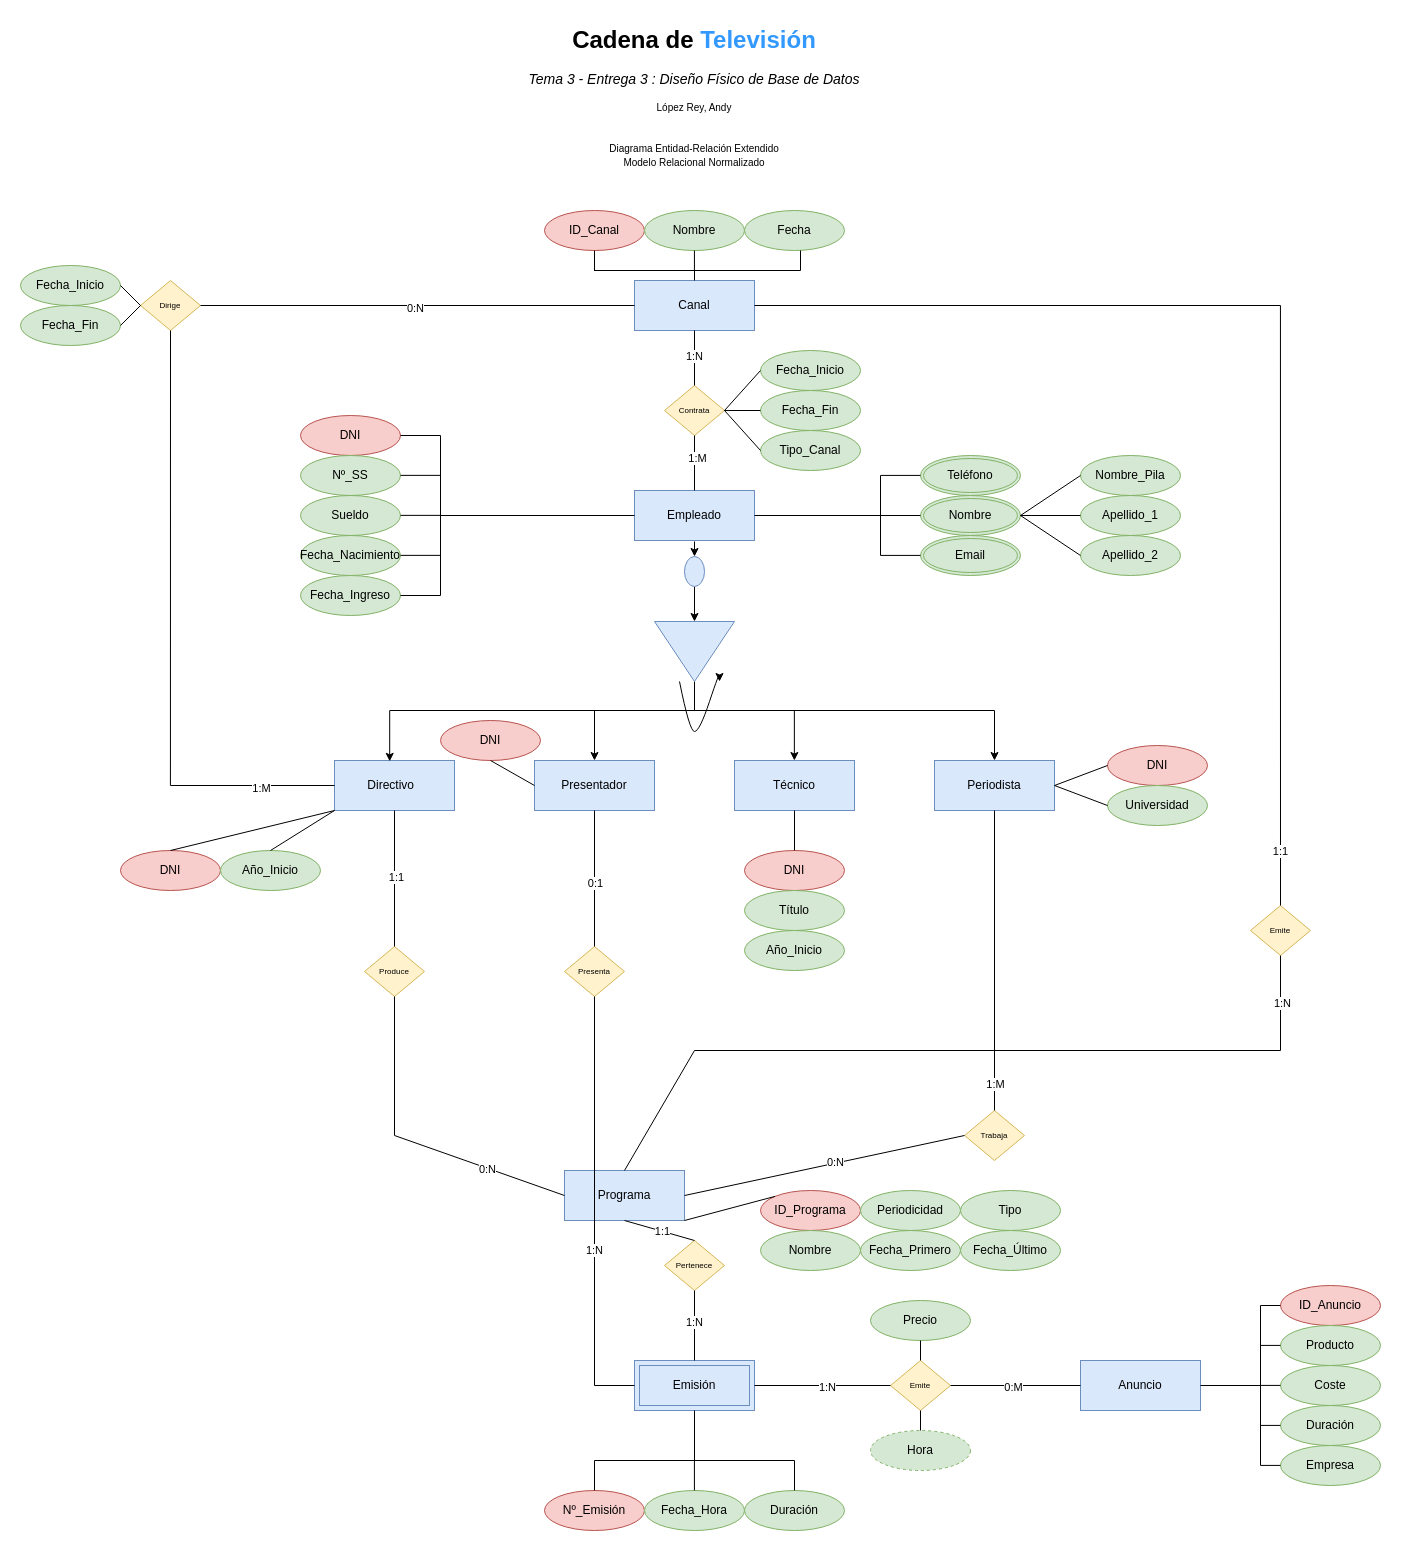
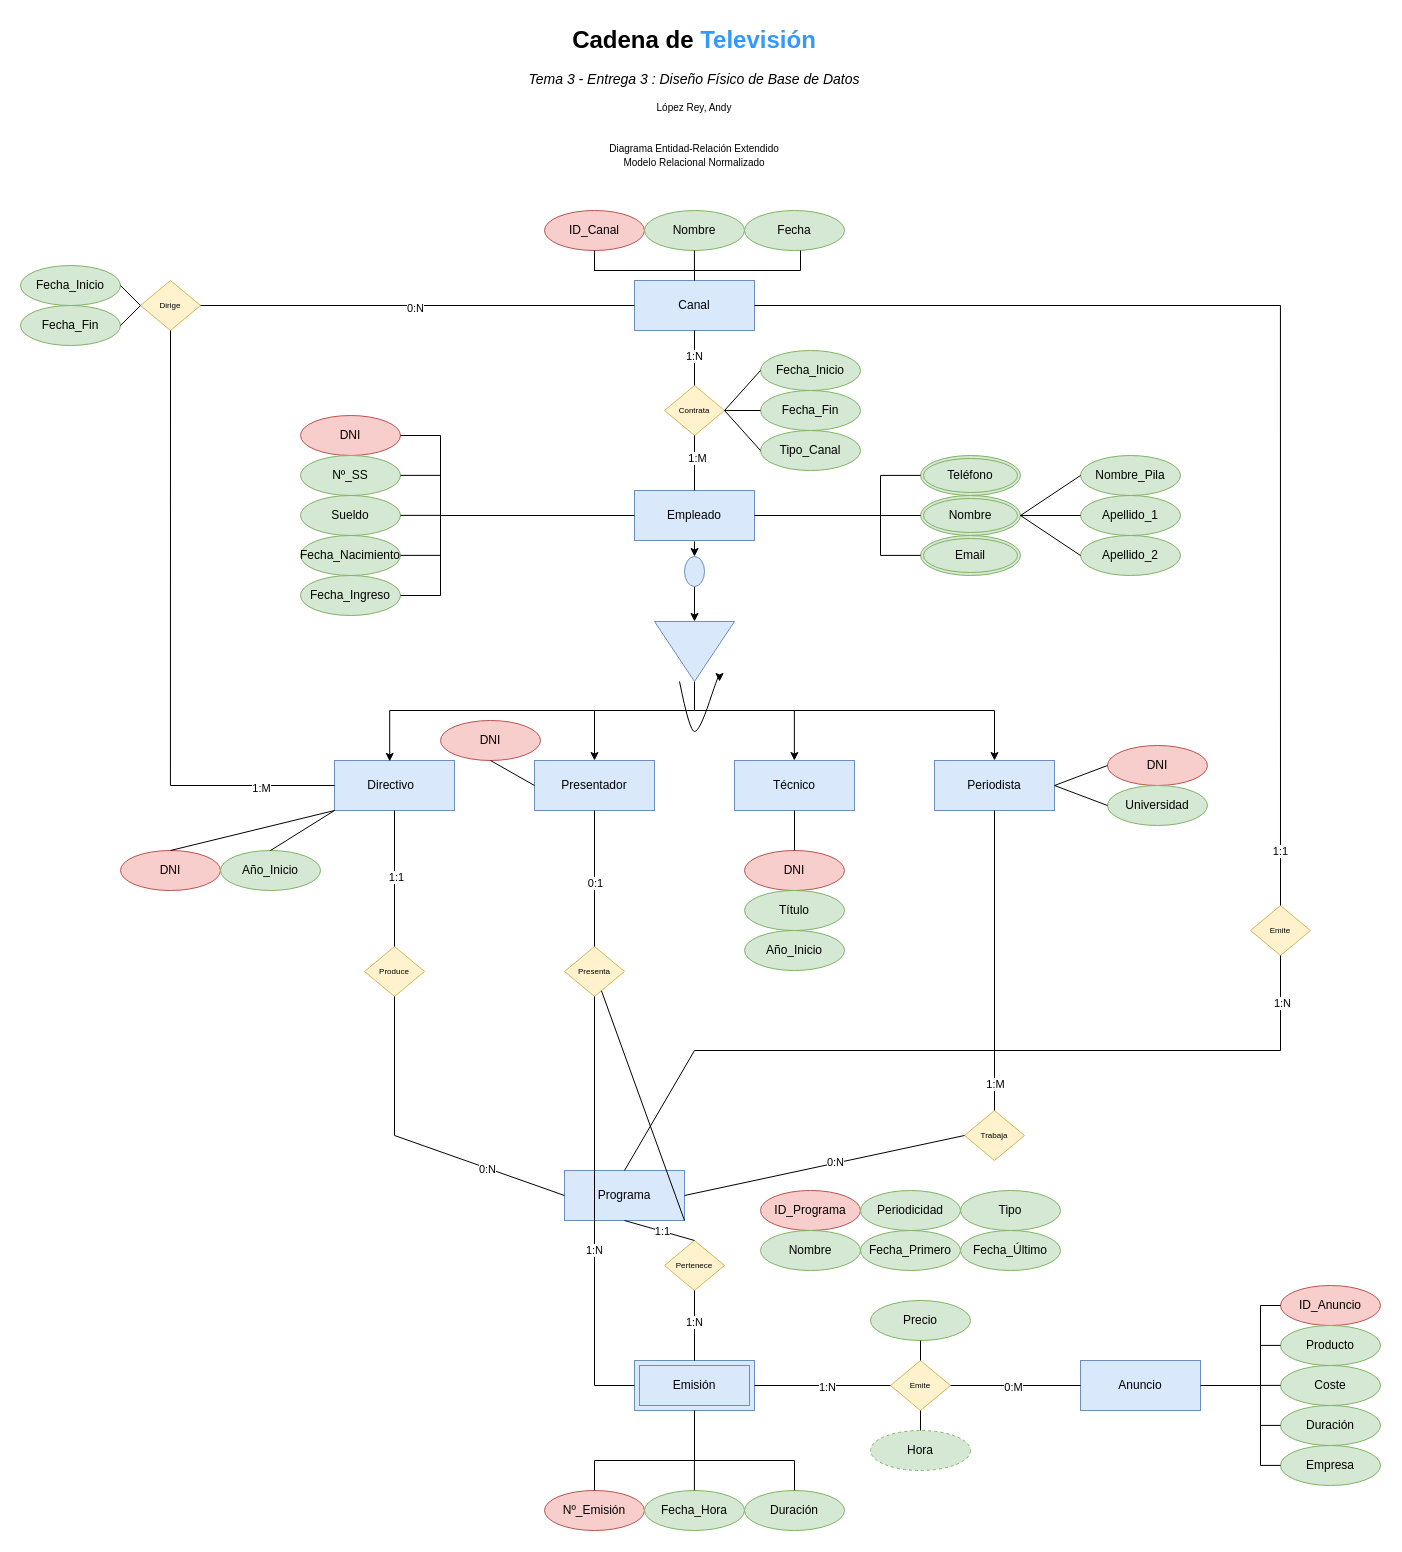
edge "Programa" -- "ID_Programa": now "Programa" -- "Presenta"
